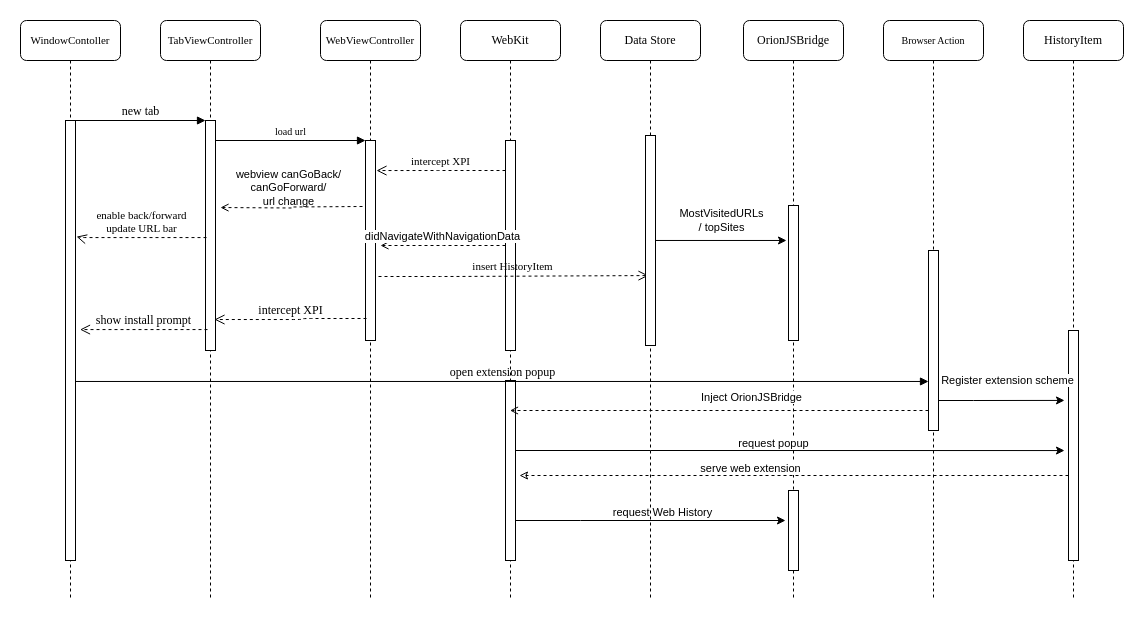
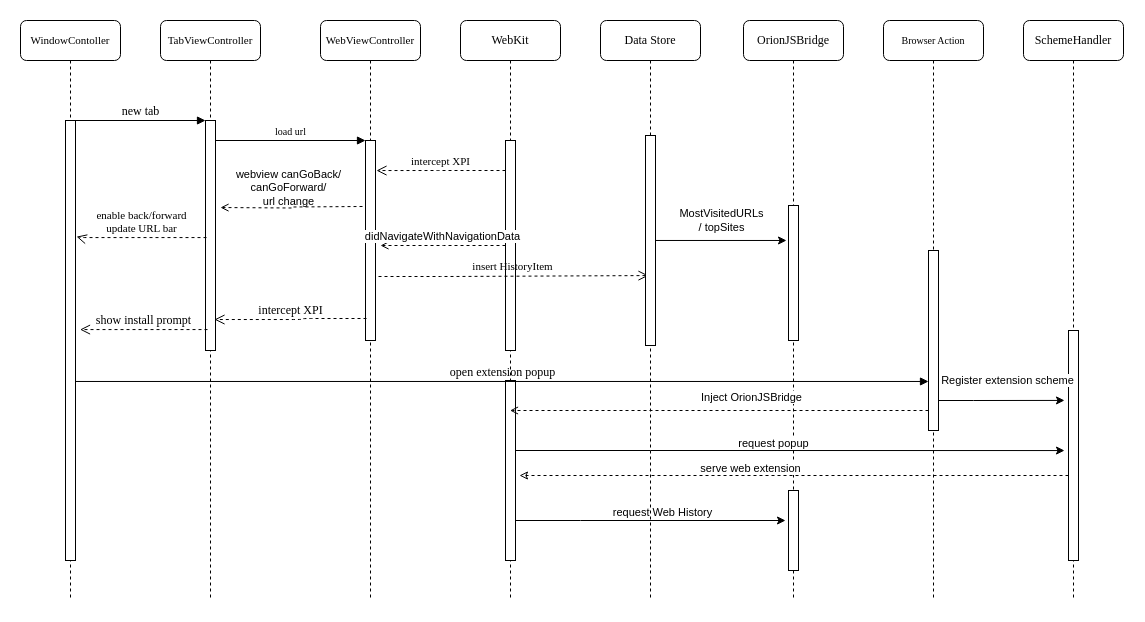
node "HistoryItem": label "HistoryItem" -> "SchemeHandler"
